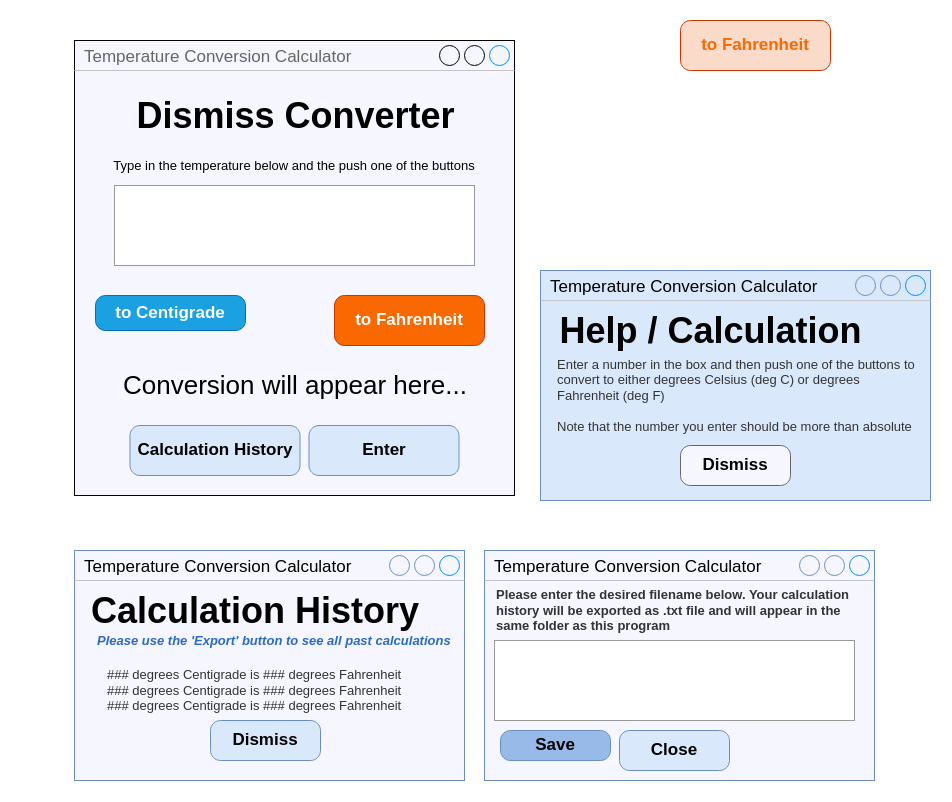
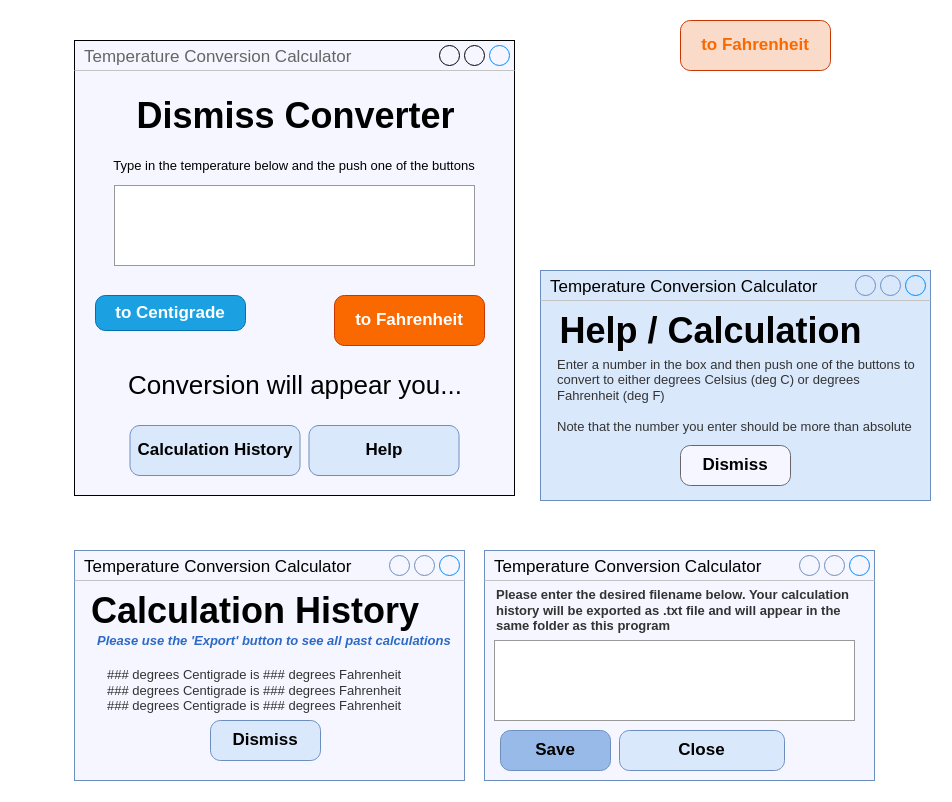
node "Conversion will appear here...": label "Conversion will appear here..." -> "Conversion will appear you..."
node "Enter": label "Enter" -> "Help"
node "Save": size 110x30 -> 110x40
node "Close": size 110x40 -> 165x40
